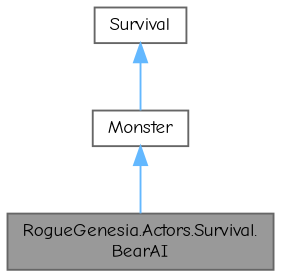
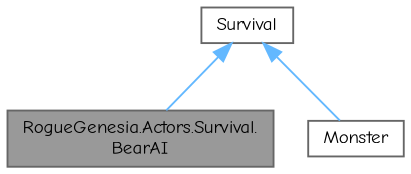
edge "RogueGenesia.Actors.Survival. BearAI" -> "Monster": now "RogueGenesia.Actors.Survival. BearAI" -> "Survival"
